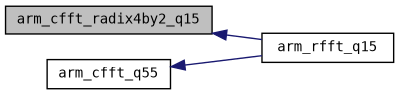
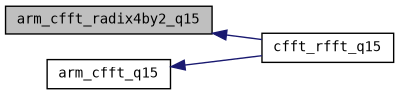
node "arm_rfft_q15": label "arm_rfft_q15" -> "cfft_rfft_q15"
node "arm_cfft_q55": label "arm_cfft_q55" -> "arm_cfft_q15"
